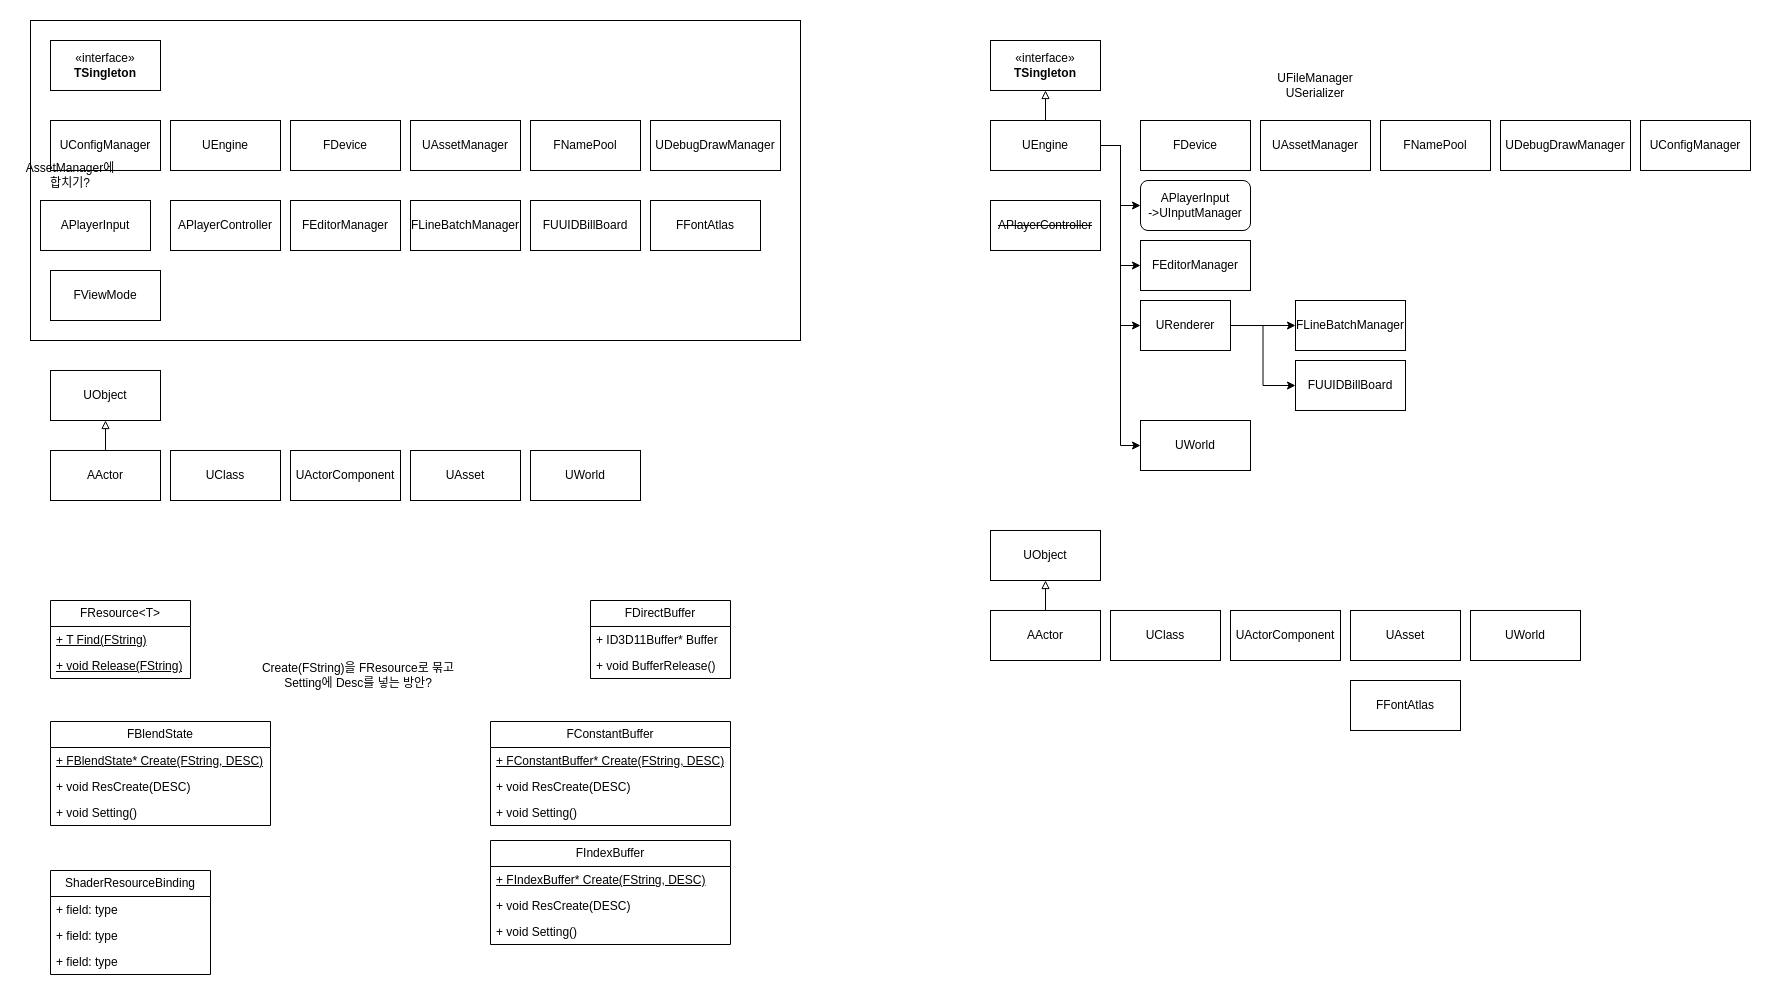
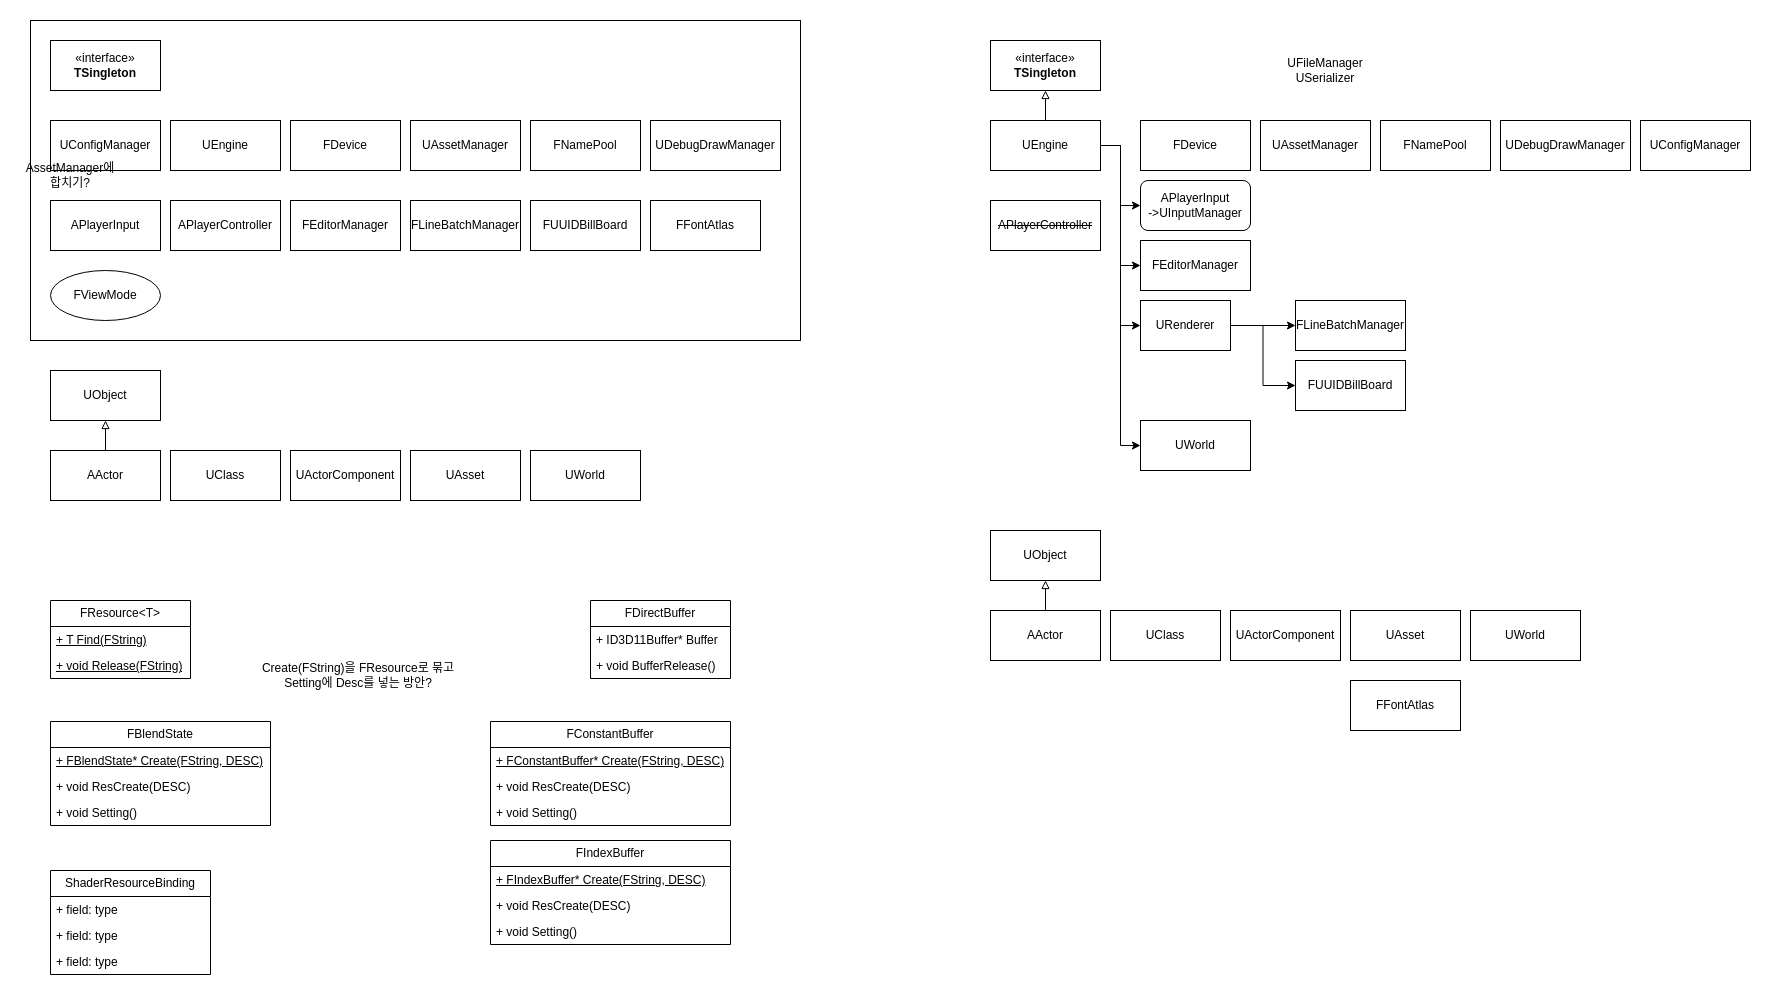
node "UFileManager USerializer": moved (1316, 86) -> (1326, 71)
node "APlayerInput": moved (96, 226) -> (106, 226)
node "FViewMode": shape rectangle -> ellipse
